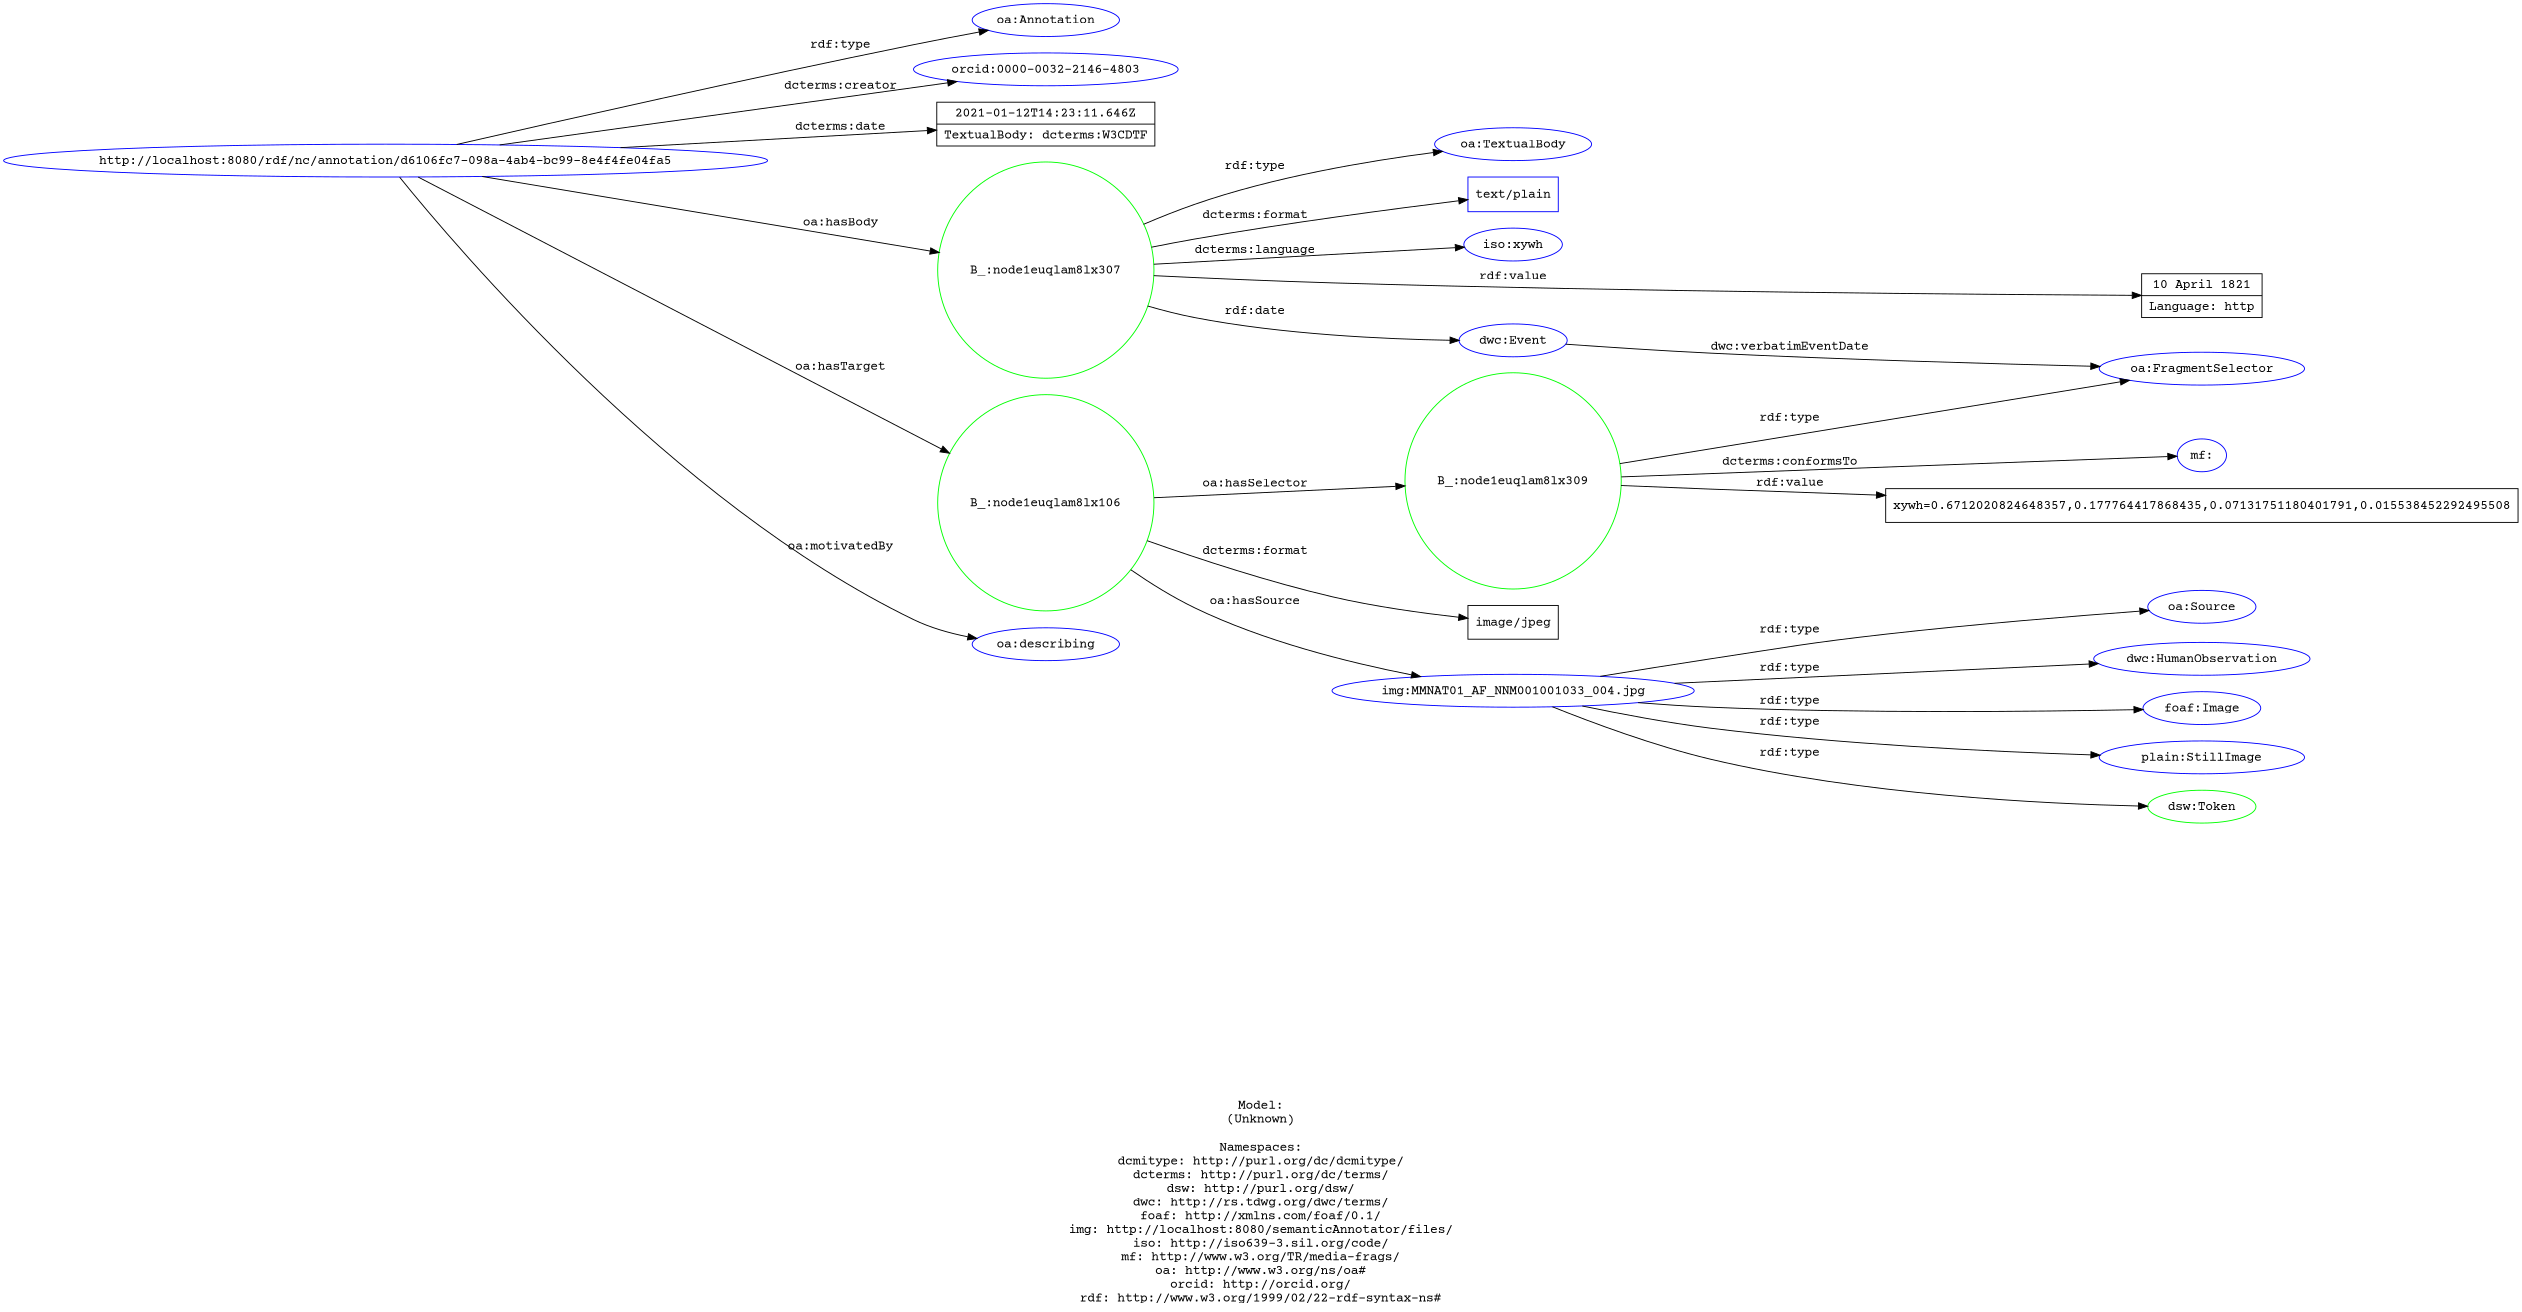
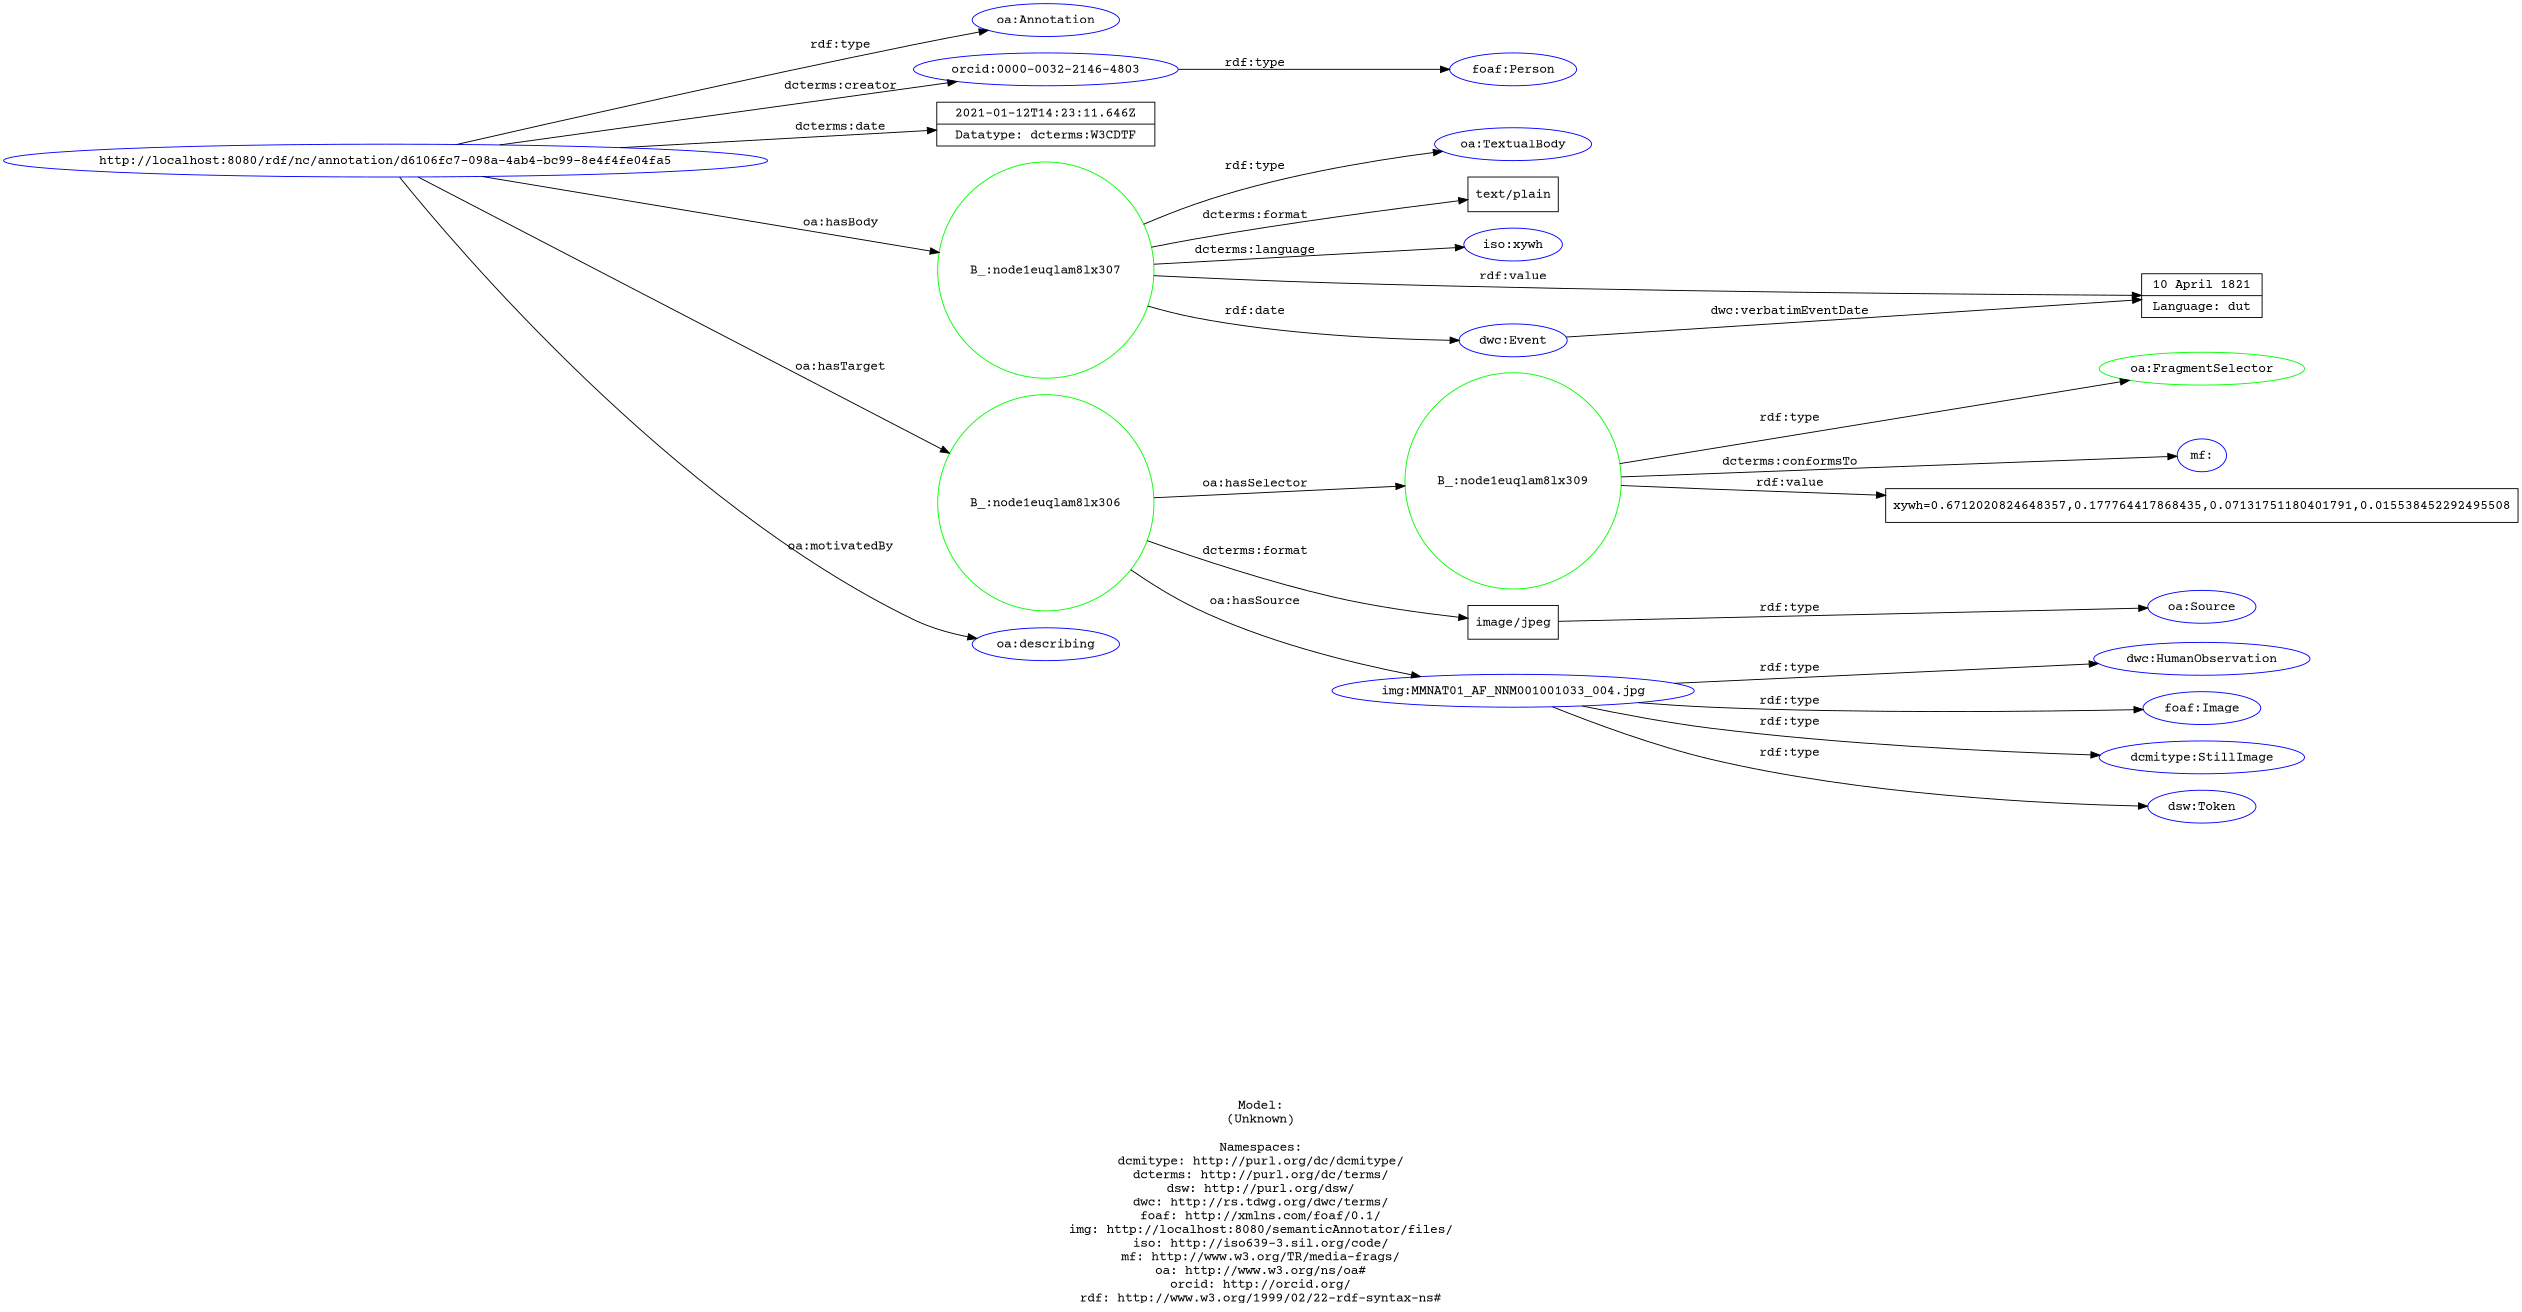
node "foaf:Person": added
node "2021-01-12T14:23:11.646Z": text "TextualBody: dcterms:W3CDTF" -> "Datatype: dcterms:W3CDTF"
node "text/plain": color blue -> black
node "10 April 1821": text "Language: http" -> "Language: dut"
edge "dwc:Event" -> "oa:FragmentSelector": now "dwc:Event" -> "10 April 1821"
node "oa:FragmentSelector": color blue -> green
node "B_:node1euqlam8lx106": label "B_:node1euqlam8lx106" -> "B_:node1euqlam8lx306"
edge "img:MMNAT01_AF_NNM001001033_004.jpg" -> "oa:Source": now "image/jpeg" -> "oa:Source"
node "plain:StillImage": label "plain:StillImage" -> "dcmitype:StillImage"
node "dsw:Token": color green -> blue
